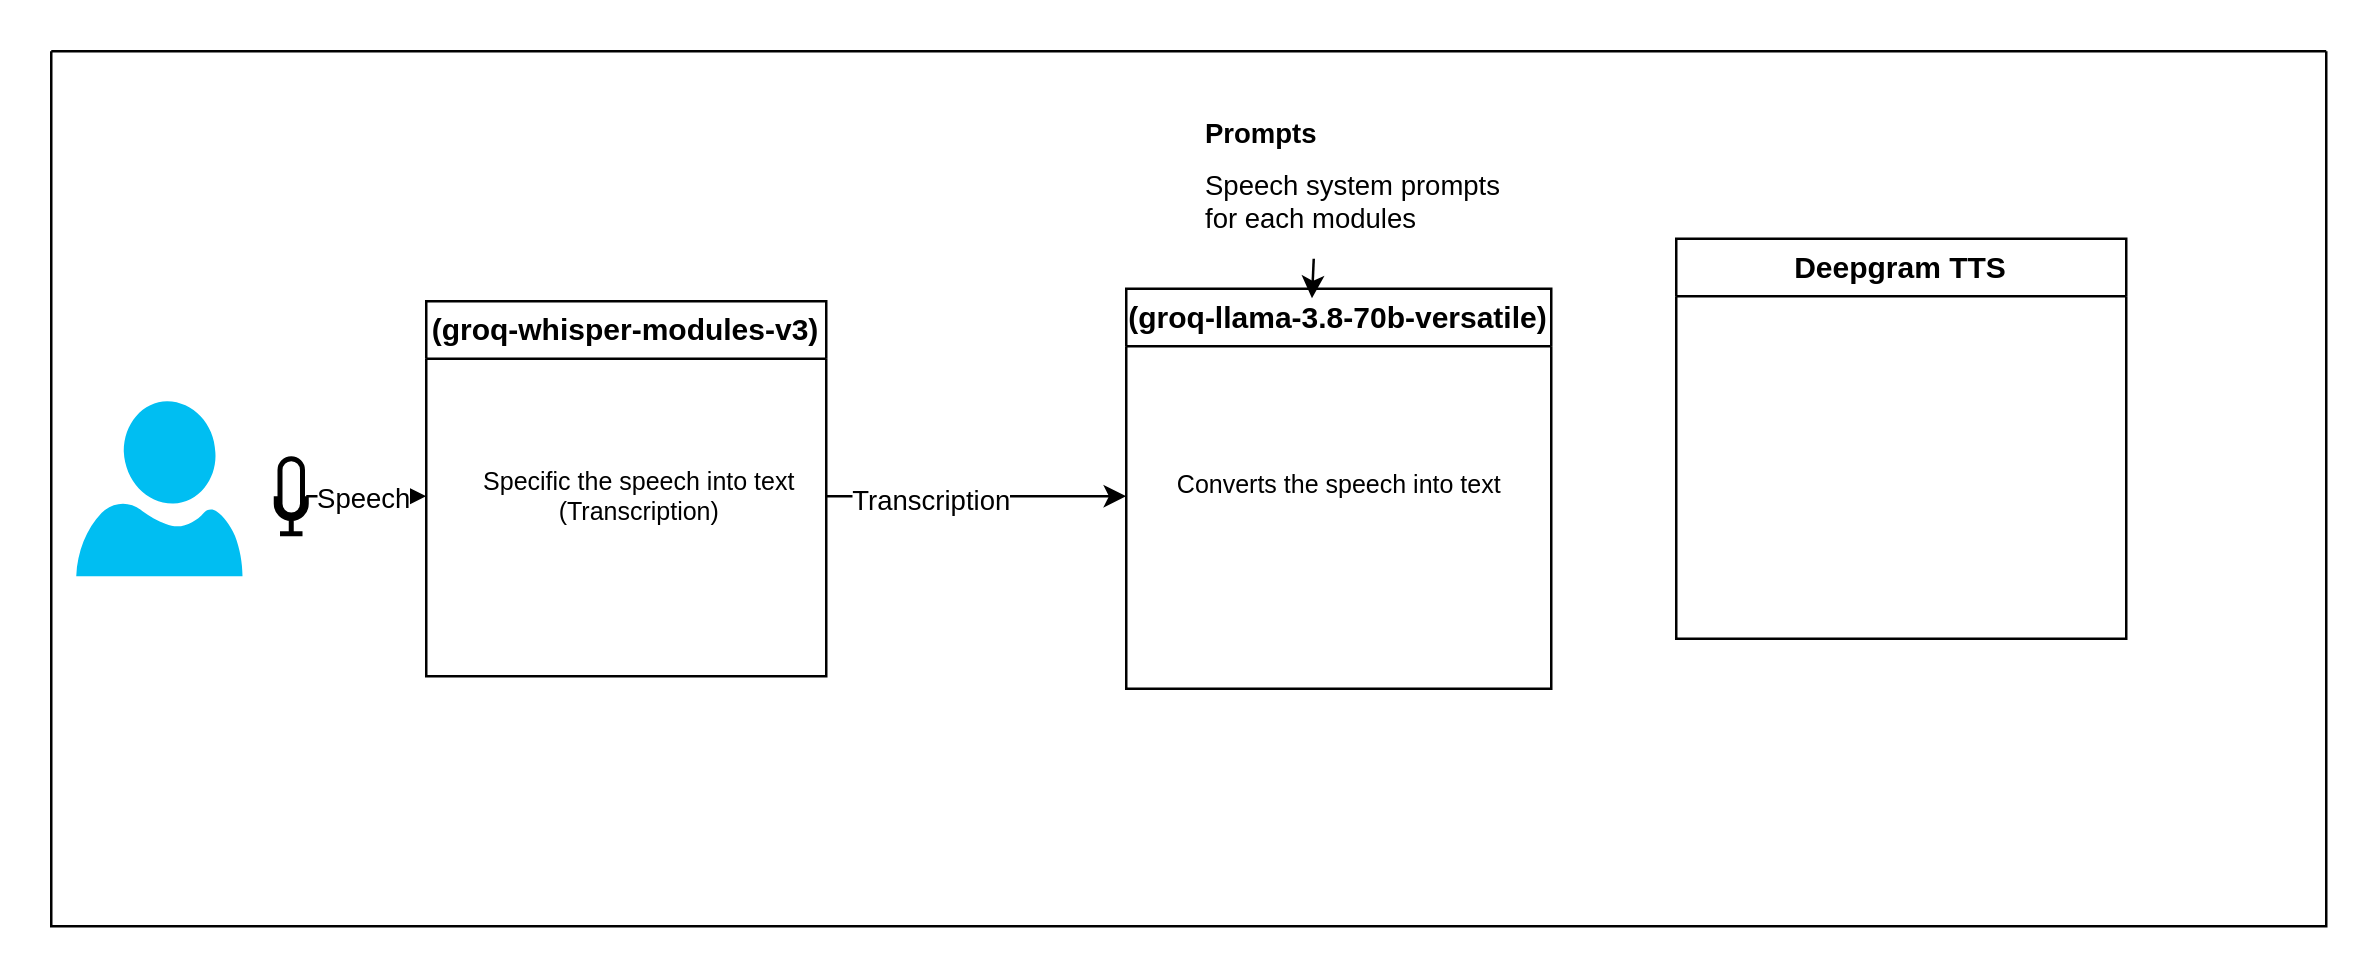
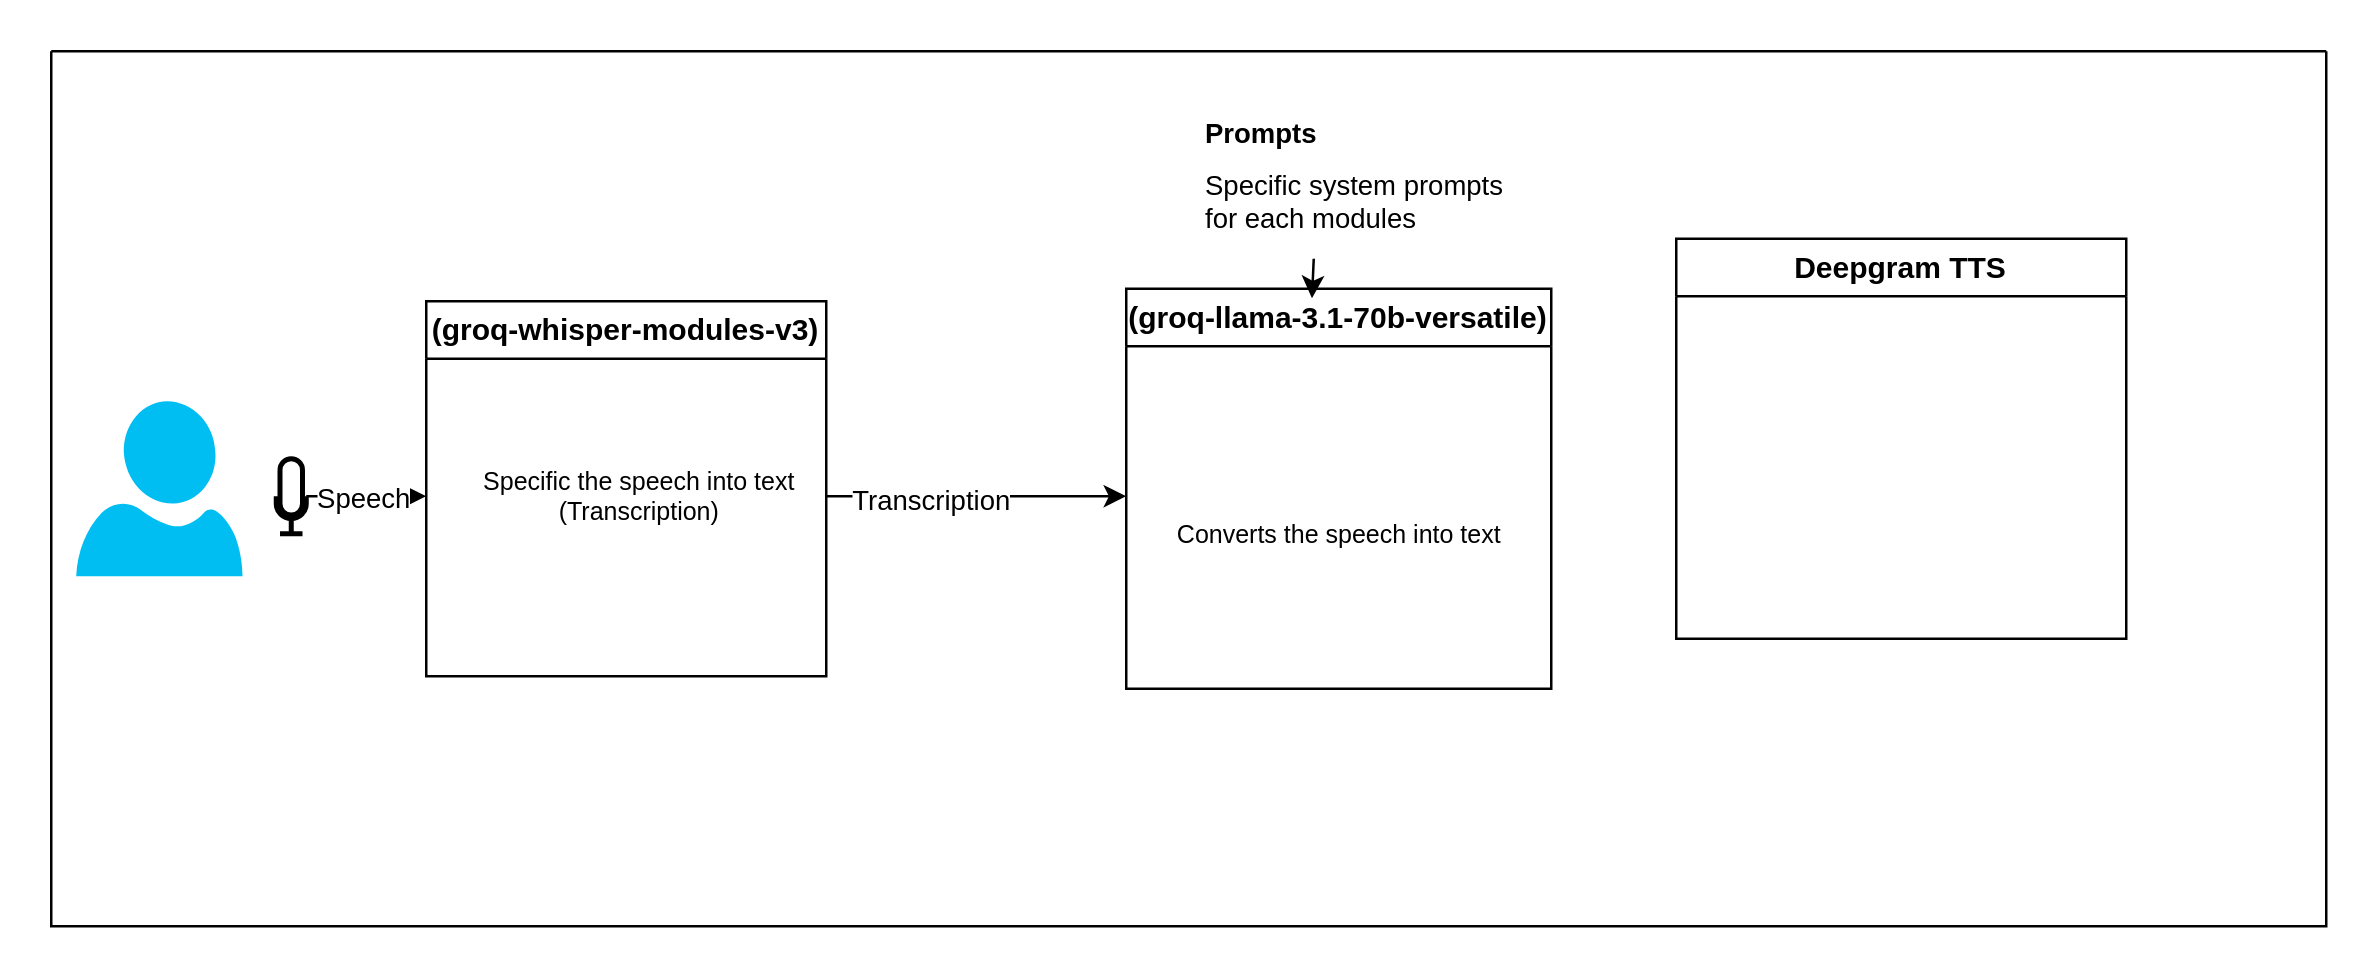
node "Prompts Speech system prompts for each modules": label "Prompts Speech system prompts for each modules" -> "Prompts Specific system prompts for each modules"
node "(groq-llama-3.8-70b-versatile)": label "(groq-llama-3.8-70b-versatile)" -> "(groq-llama-3.1-70b-versatile)"
node "Converts the speech into text": moved (1339, 484) -> (1339, 534)
